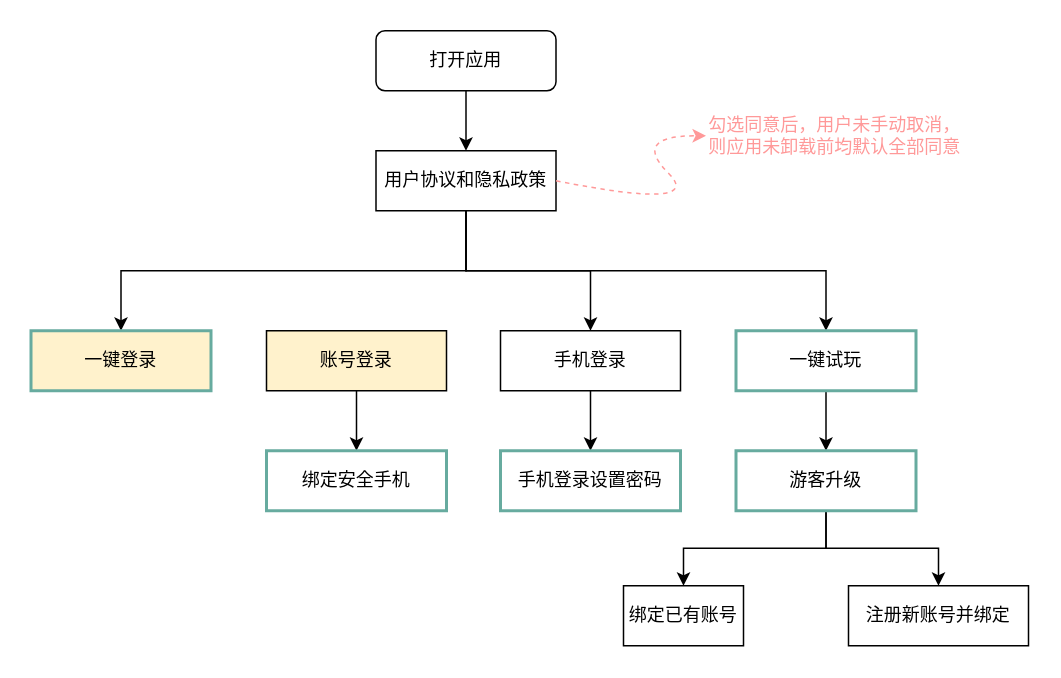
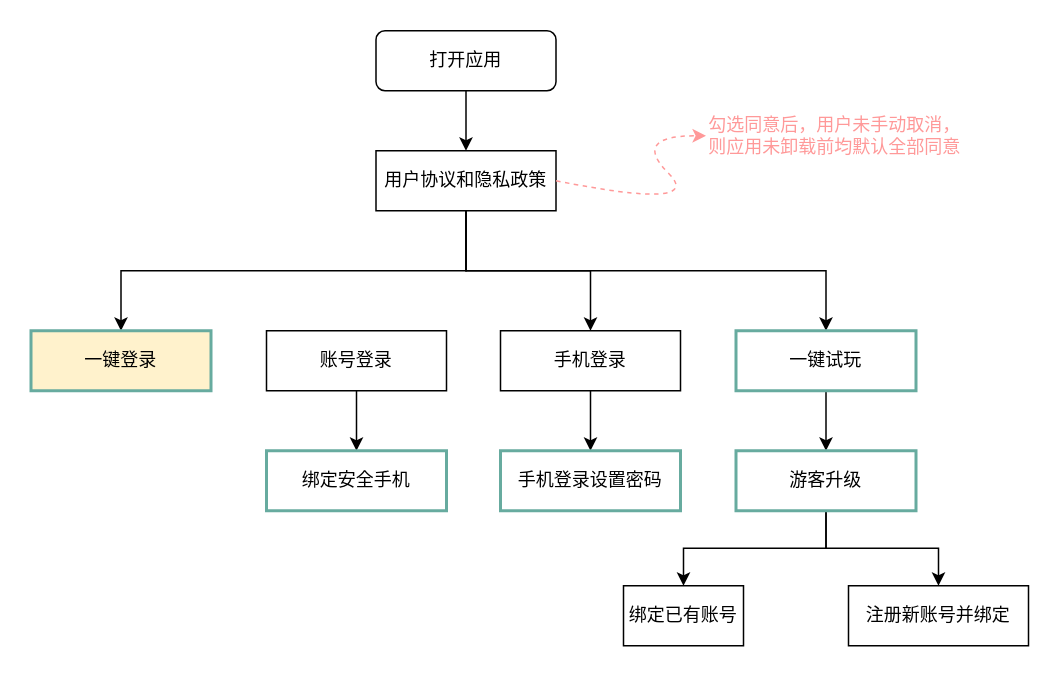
node "账号登录": fillcolor #fff2cc -> #ffffff
